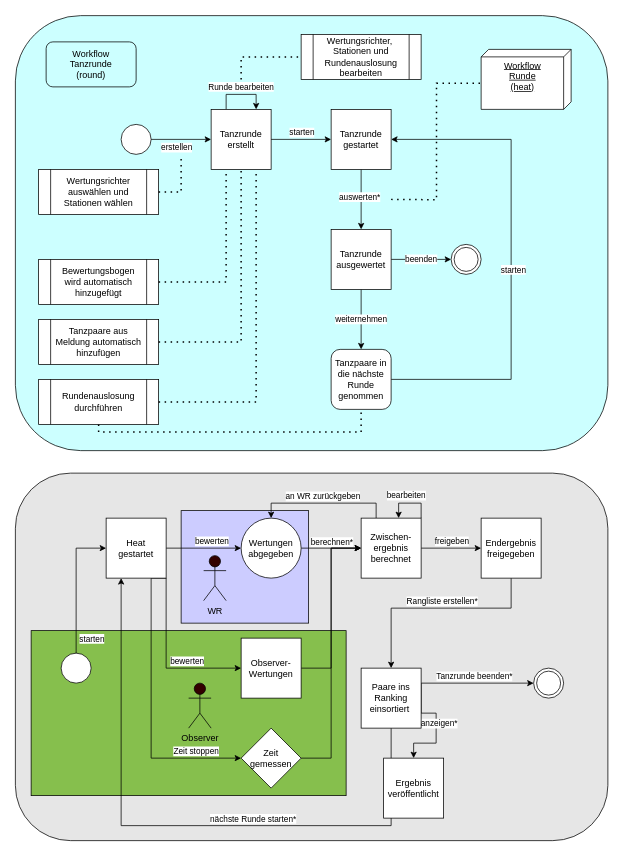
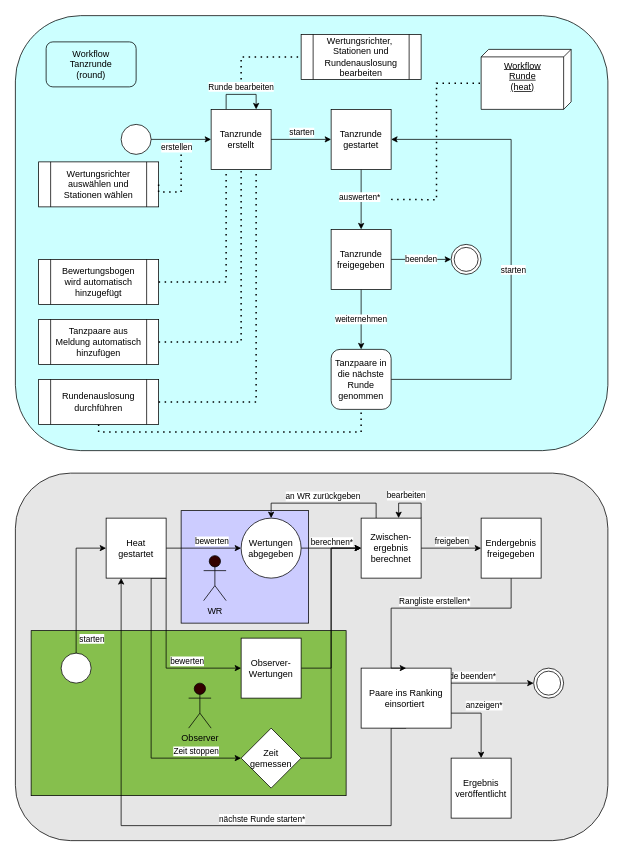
node "Wertungsrichter auswählen und Stationen wählen": moved (99, 192) -> (99, 184)
node "Tanzrunde ausgewertet": label "Tanzrunde ausgewertet" -> "Tanzrunde freigegeben"
node "Paare ins Ranking einsortiert": size 60x60 -> 90x60
node "Ergebnis veröffentlicht": moved (414, 788) -> (481, 788)
